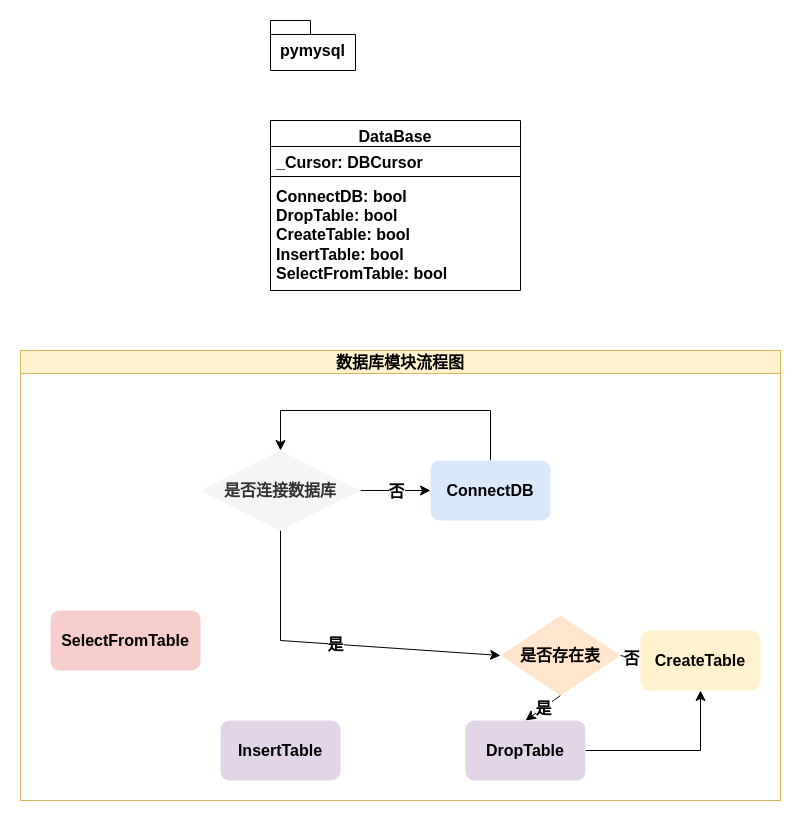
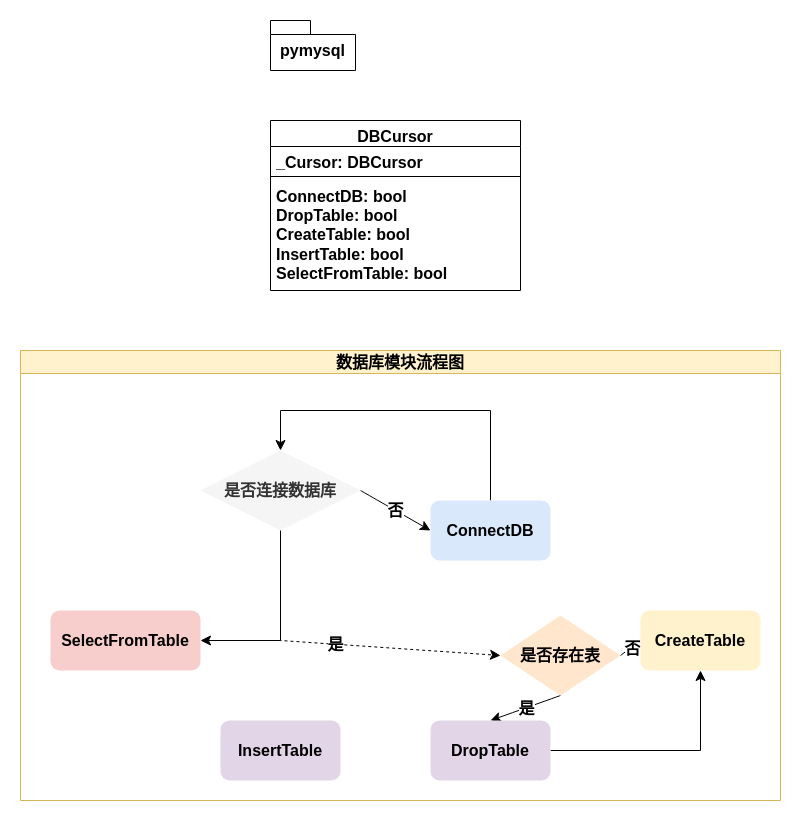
node "DataBase": label "DataBase" -> "DBCursor"
node "ConnectDB": moved (491, 491) -> (491, 531)
edge "是否连接数据库" -> "SelectFromTable": added
edge "是否连接数据库" -> "是否存在表": style solid -> dashed
node "CreateTable": moved (701, 661) -> (701, 641)
node "DropTable": moved (526, 751) -> (491, 751)
